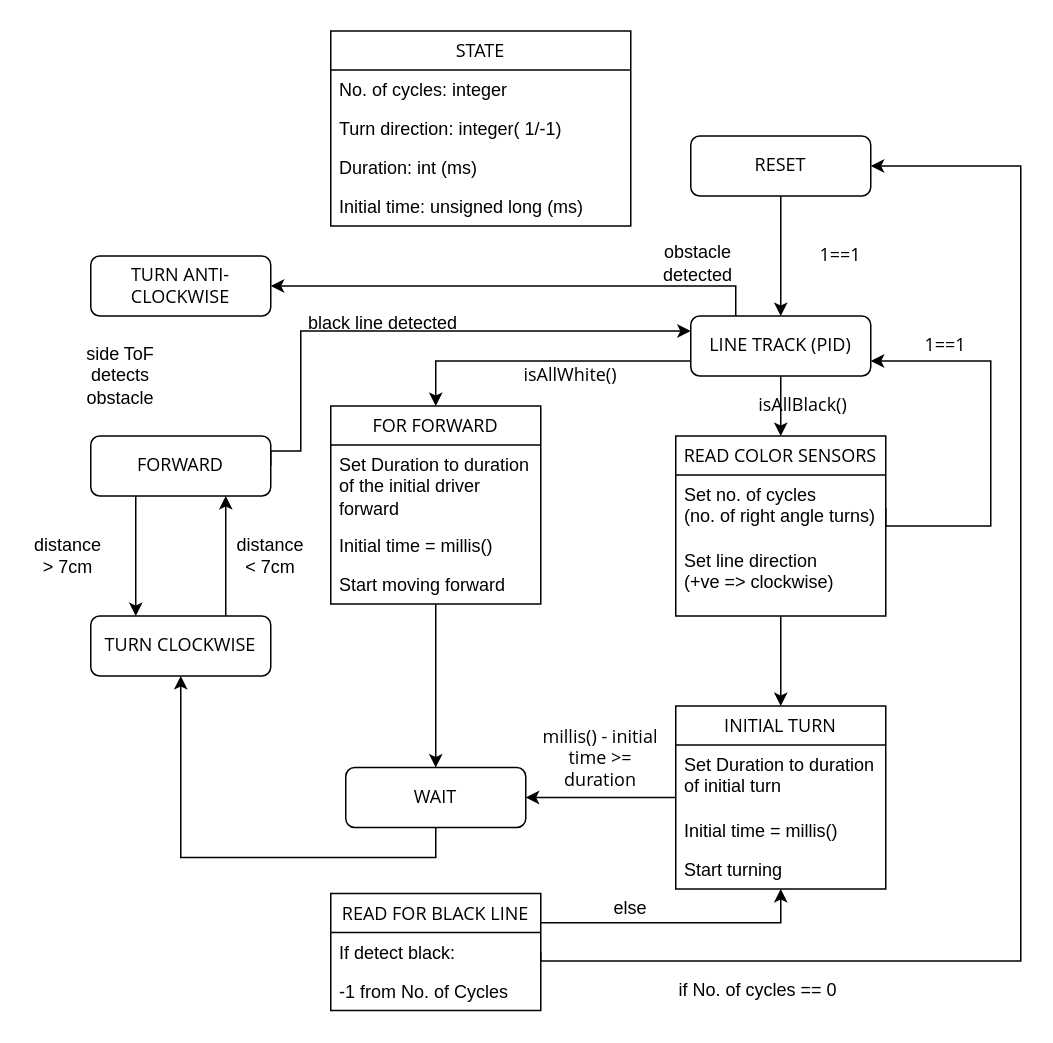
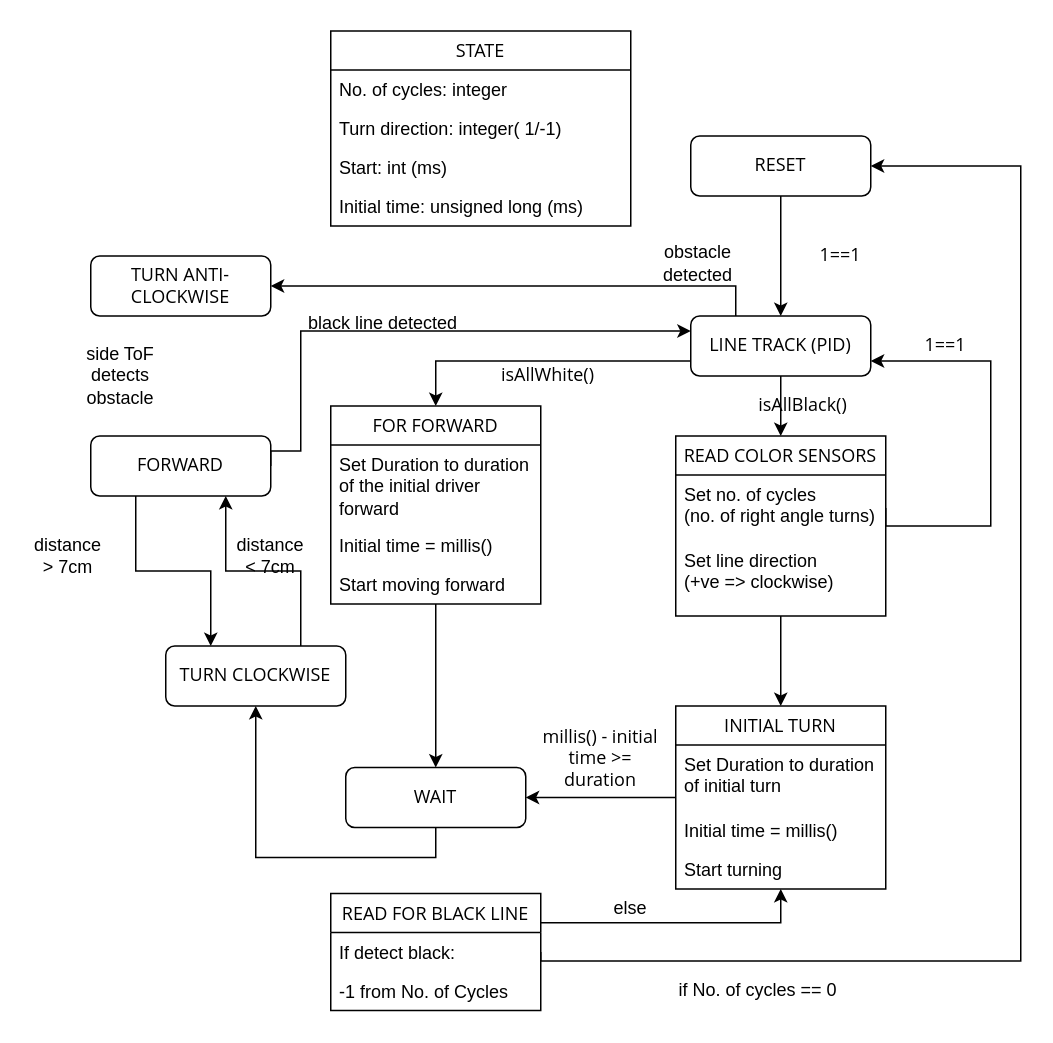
node "Duration: int (ms)": label "Duration: int (ms)" -> "Start: int (ms)"
node "isAllWhite()": moved (571, 376) -> (548, 376)
node "TURN CLOCKWISE": moved (181, 646) -> (256, 676)
